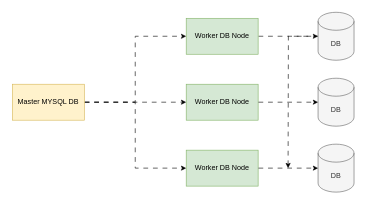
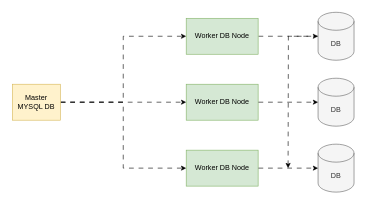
node "Master MYSQL DB": size 72x36 -> 48x36
